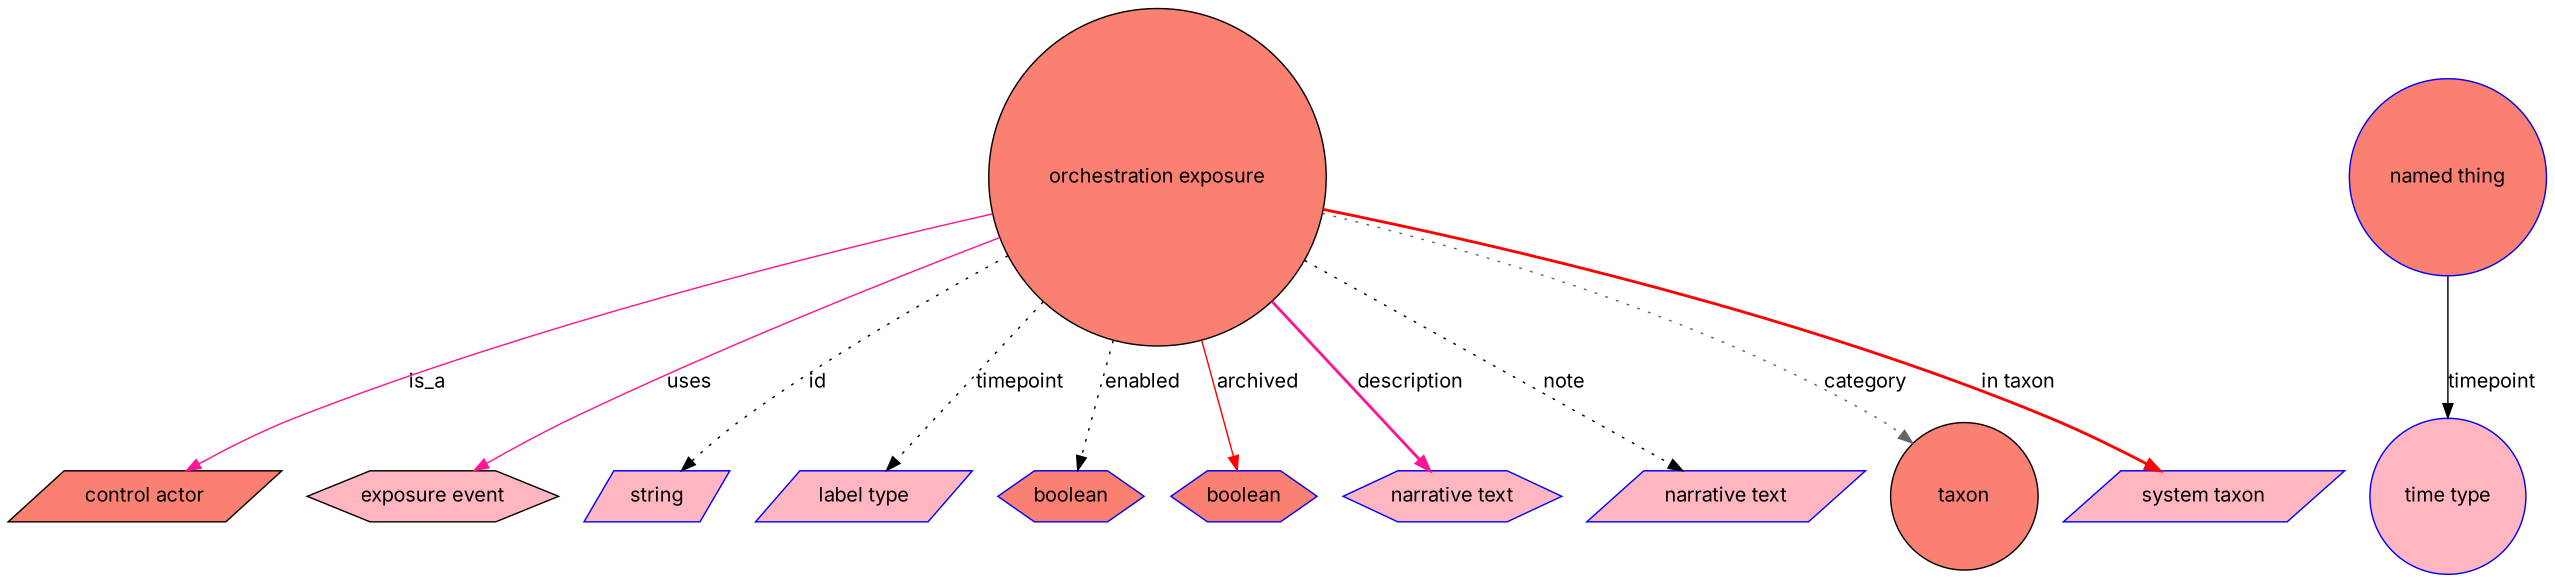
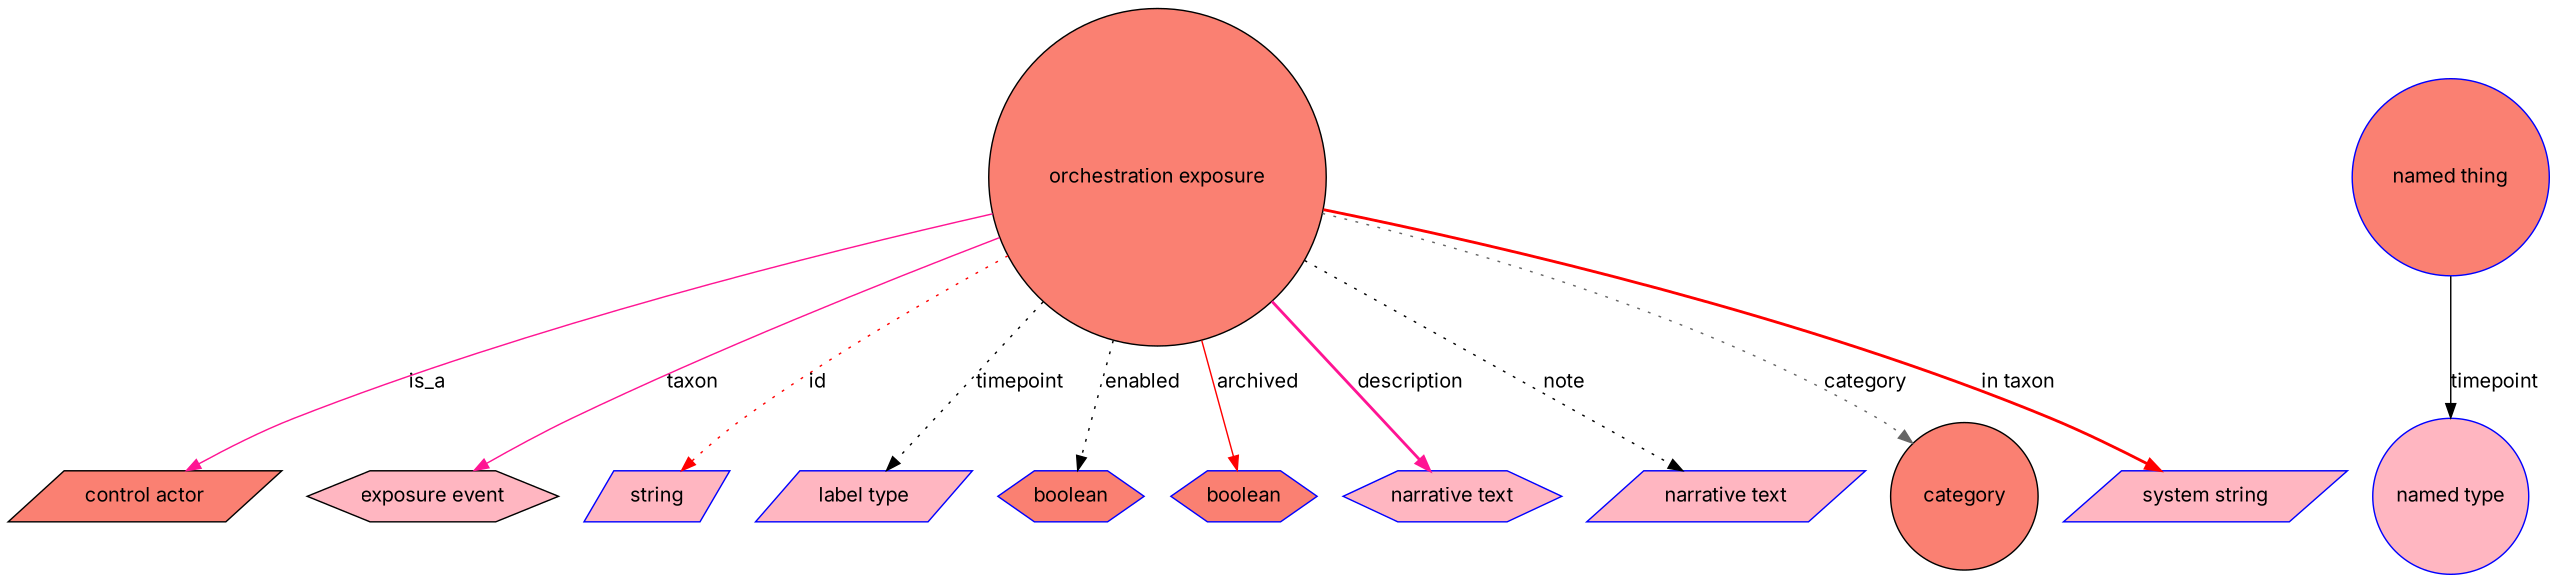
edge "orchestration exposure" -> "string": color black -> red
edge "orchestration exposure" -> "exposure event": label "uses" -> "taxon"
node "taxon": label "taxon" -> "category"
node "system taxon": label "system taxon" -> "system string"
node "time type": label "time type" -> "named type"
